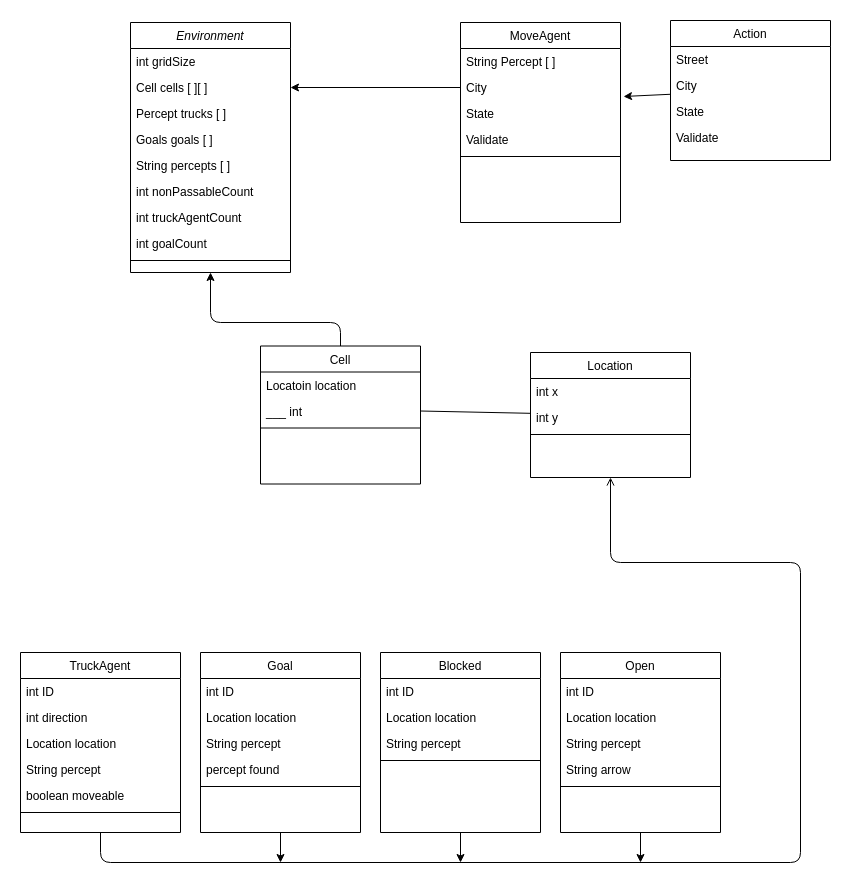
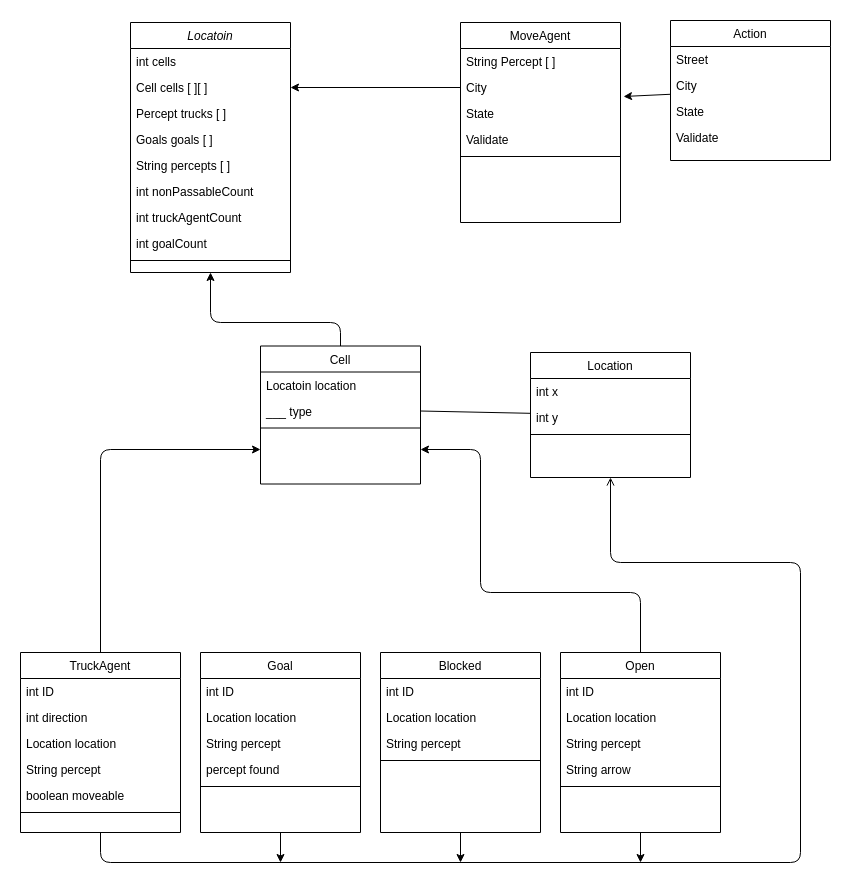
node "Environment": label "Environment" -> "Locatoin"
node "int gridSize": label "int gridSize" -> "int cells"
node "___ int": label "___ int" -> "___ type"
edge "TruckAgent" -> "Cell": added
edge "Open" -> "Cell": added
